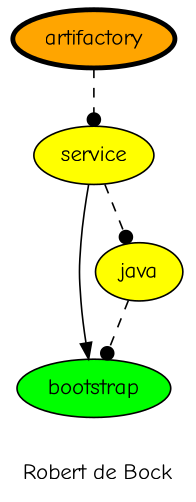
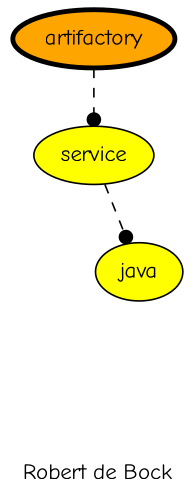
node "bootstrap": removed
